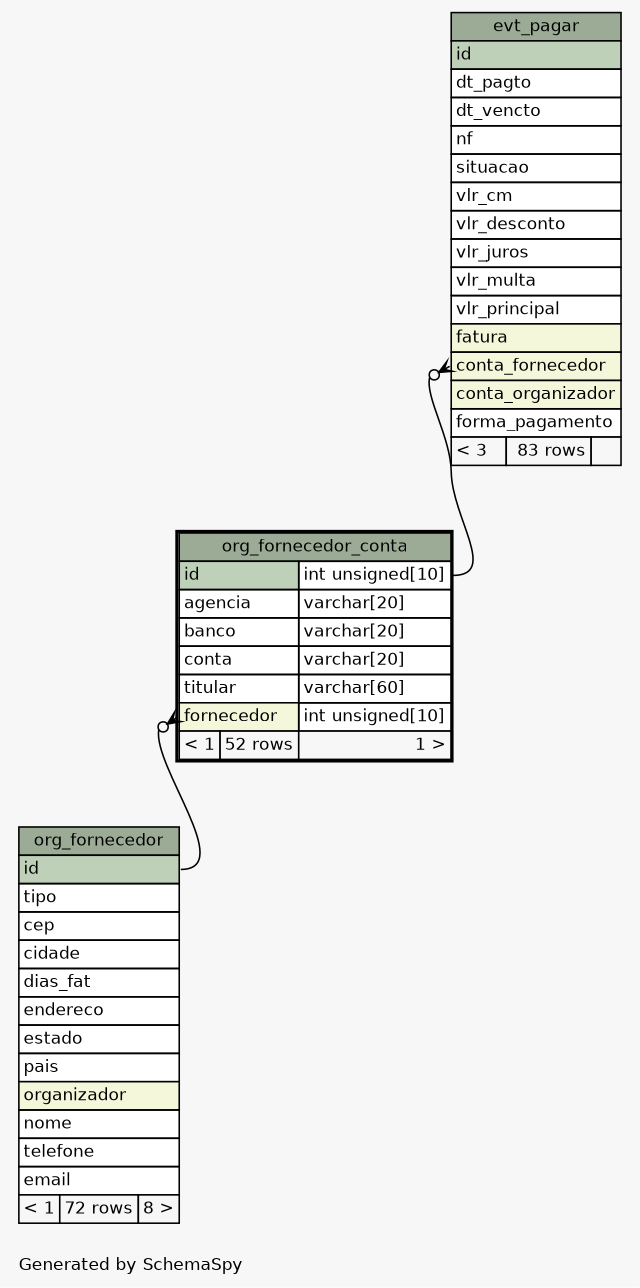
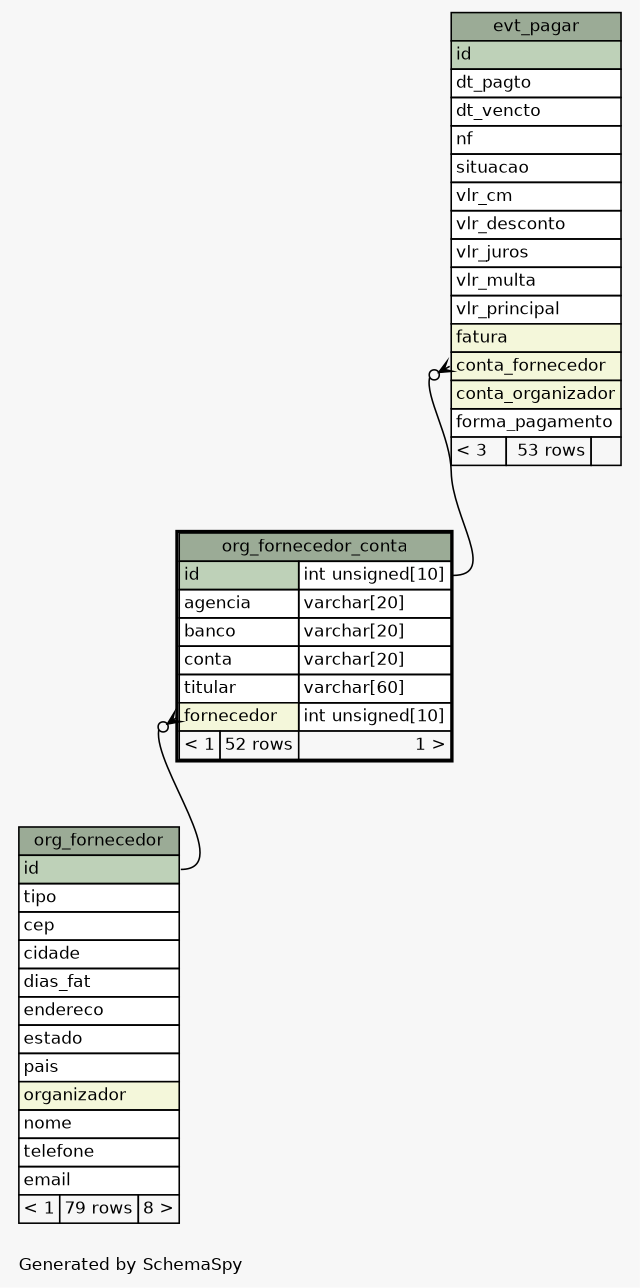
node "evt_pagar": text "83 rows" -> "53 rows"
node "org_fornecedor": text "72 rows" -> "79 rows"
